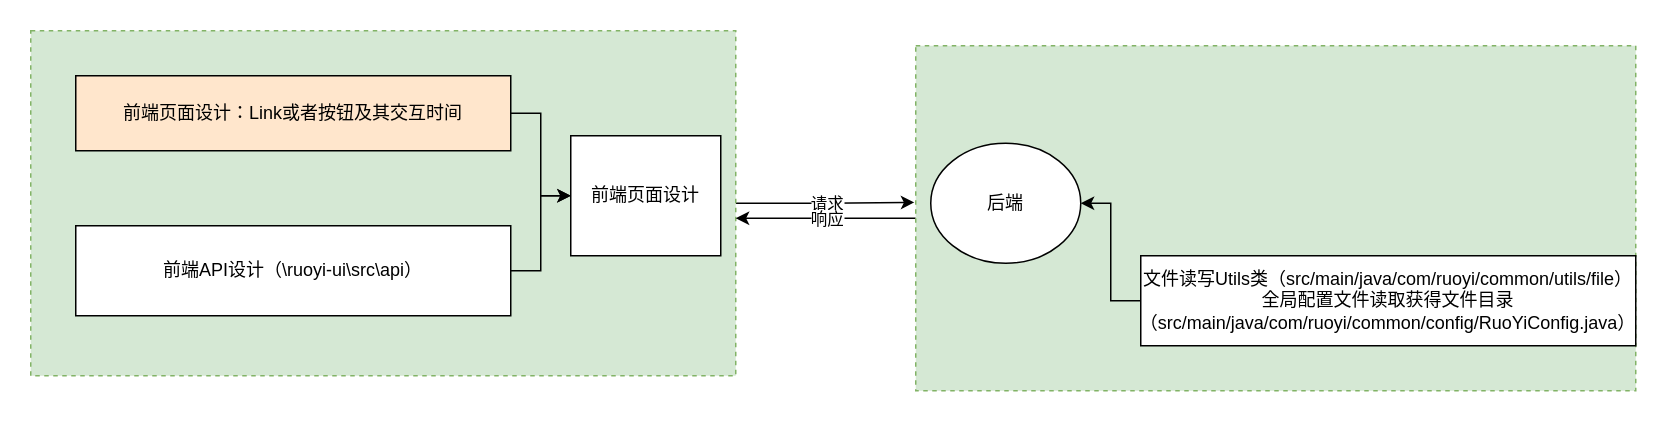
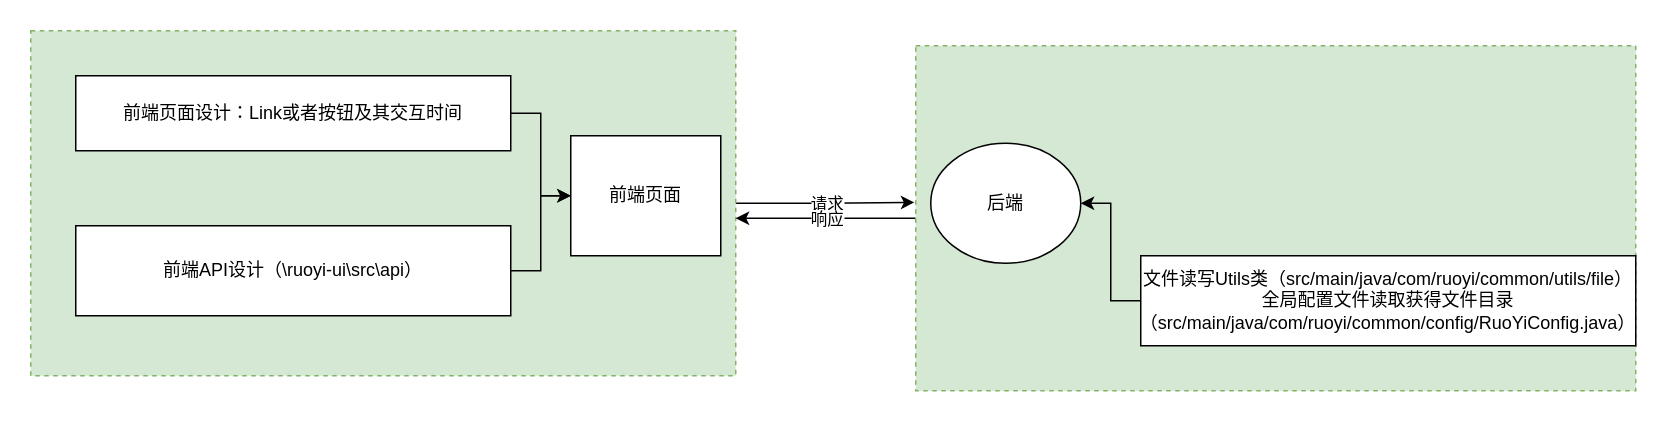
node "前端页面设计：Link或者按钮及其交互时间": fillcolor #ffe6cc -> #ffffff
node "前端页面设计": label "前端页面设计" -> "前端页面"
